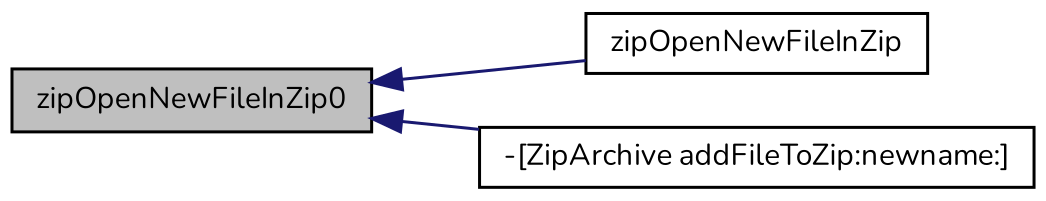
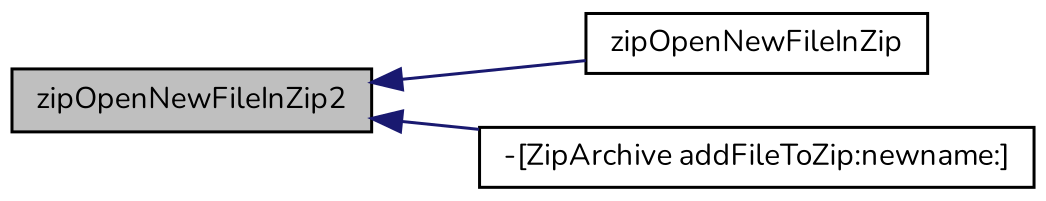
node "zipOpenNewFileInZip0": label "zipOpenNewFileInZip0" -> "zipOpenNewFileInZip2"
